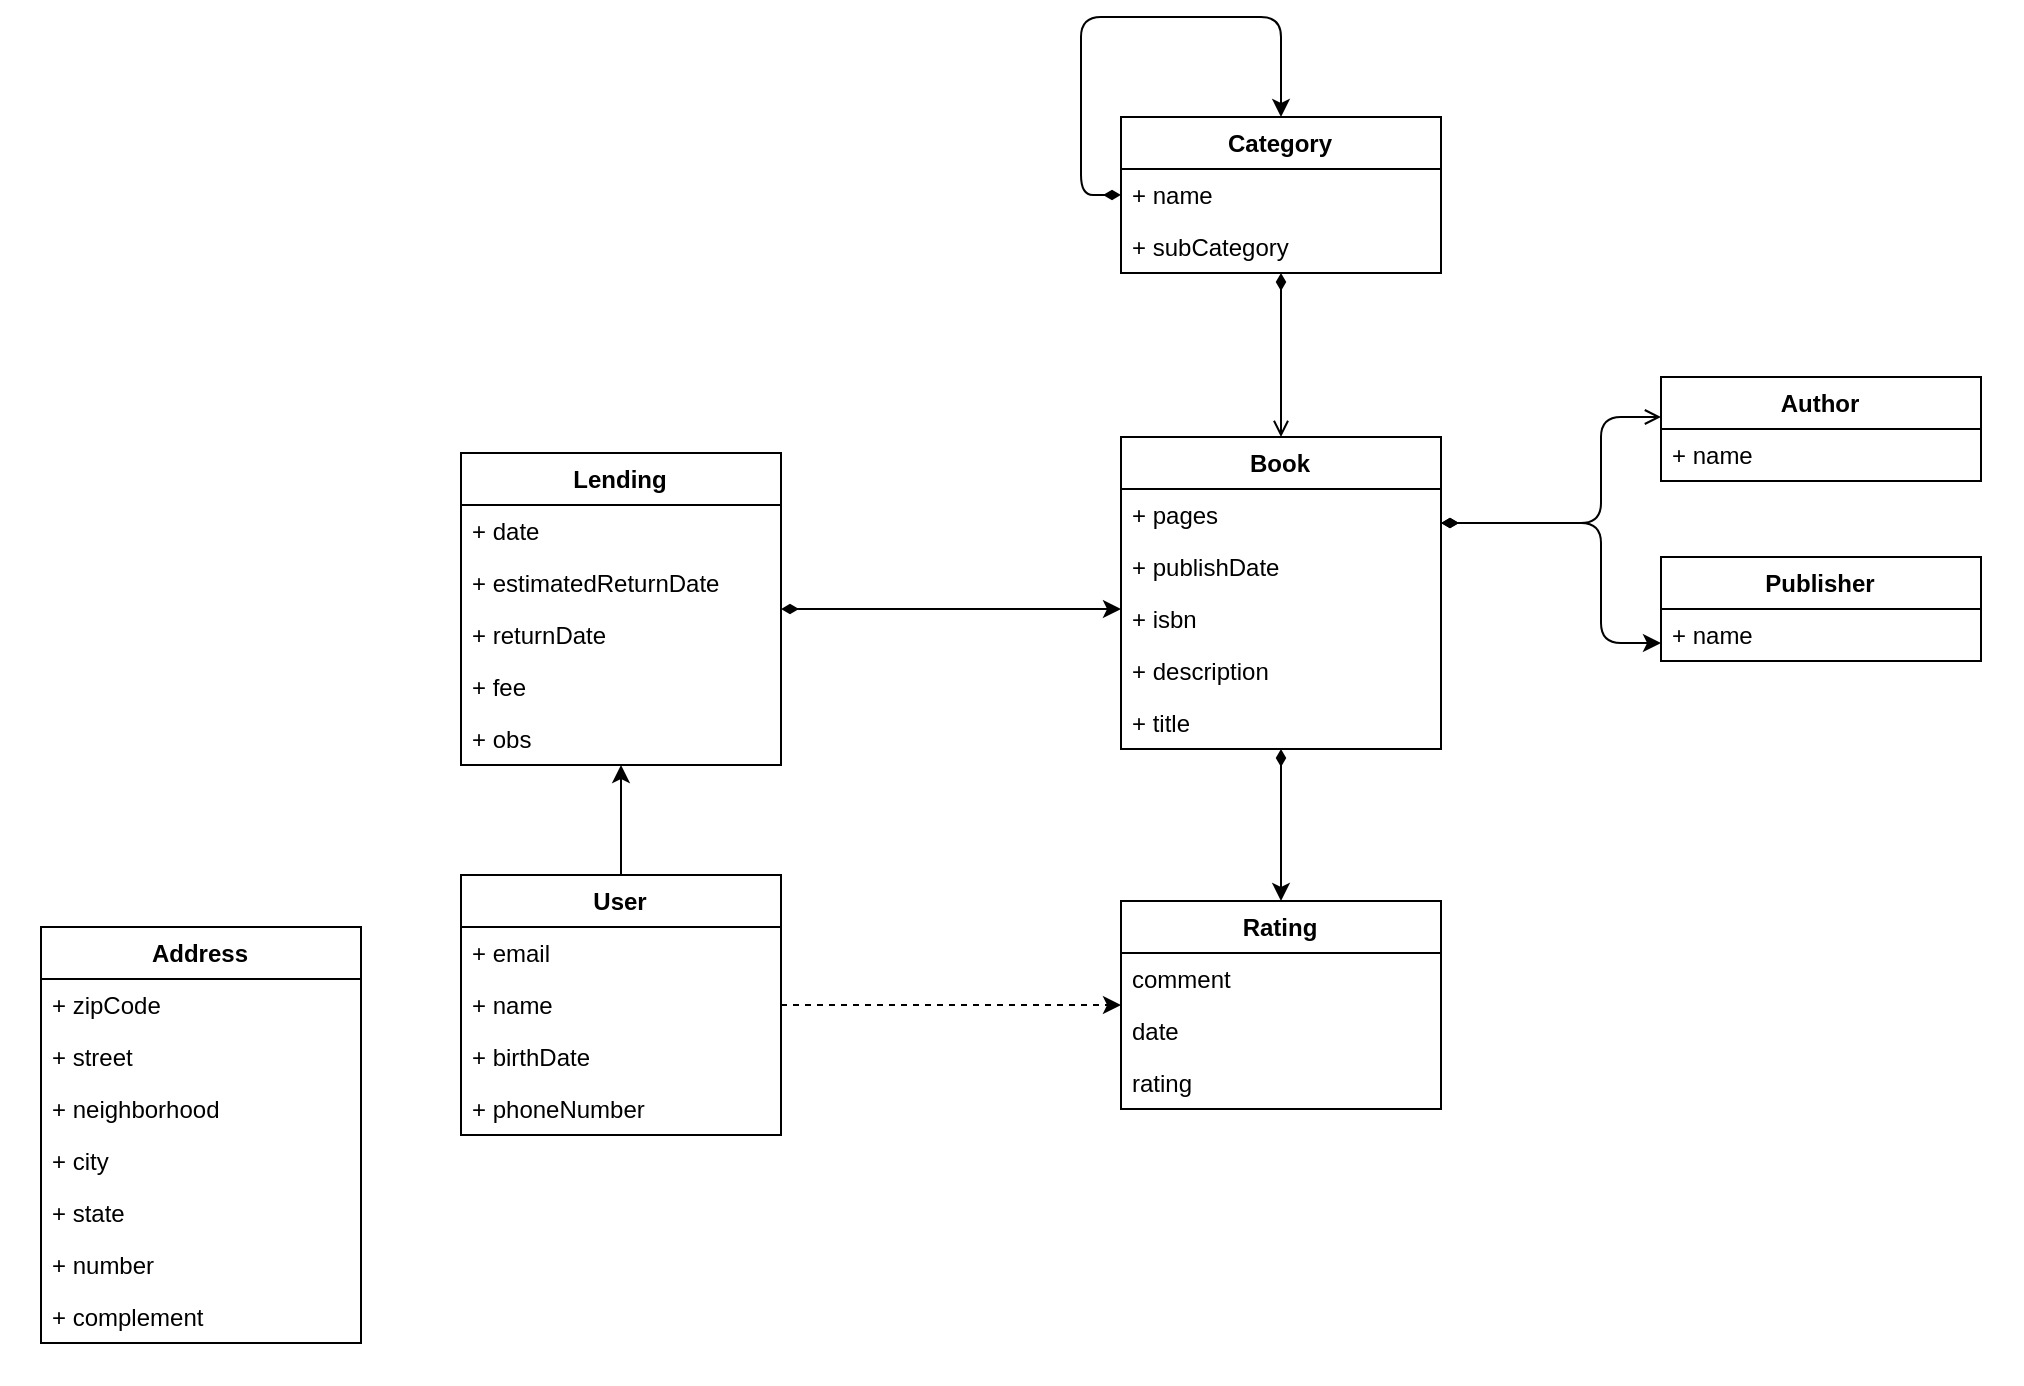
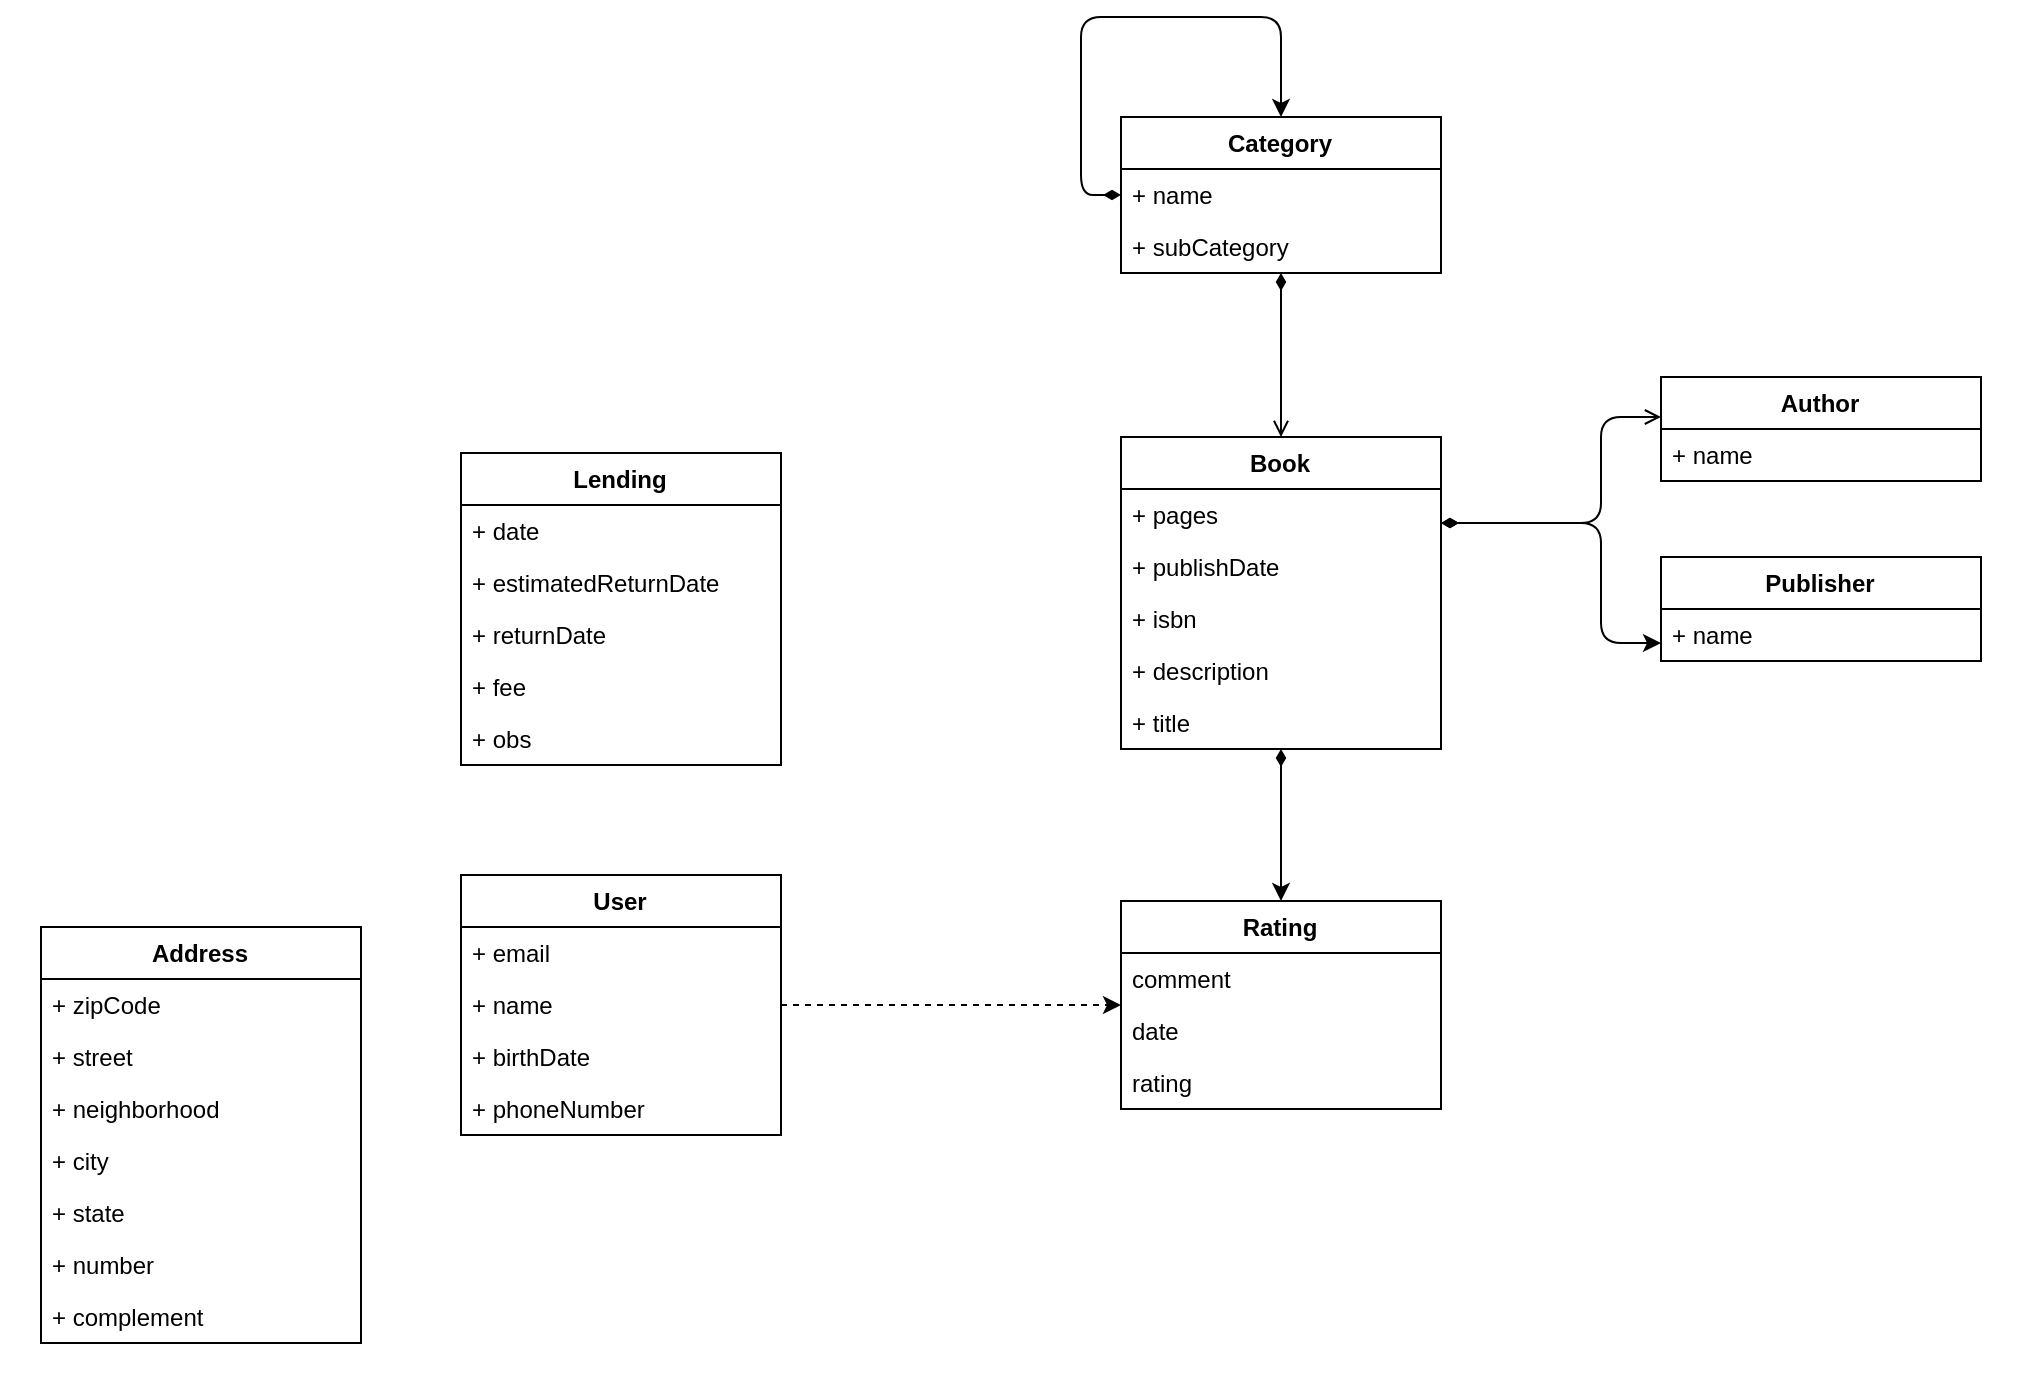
edge "Book" -- "Lending": removed
edge "User" -> "Lending": removed
